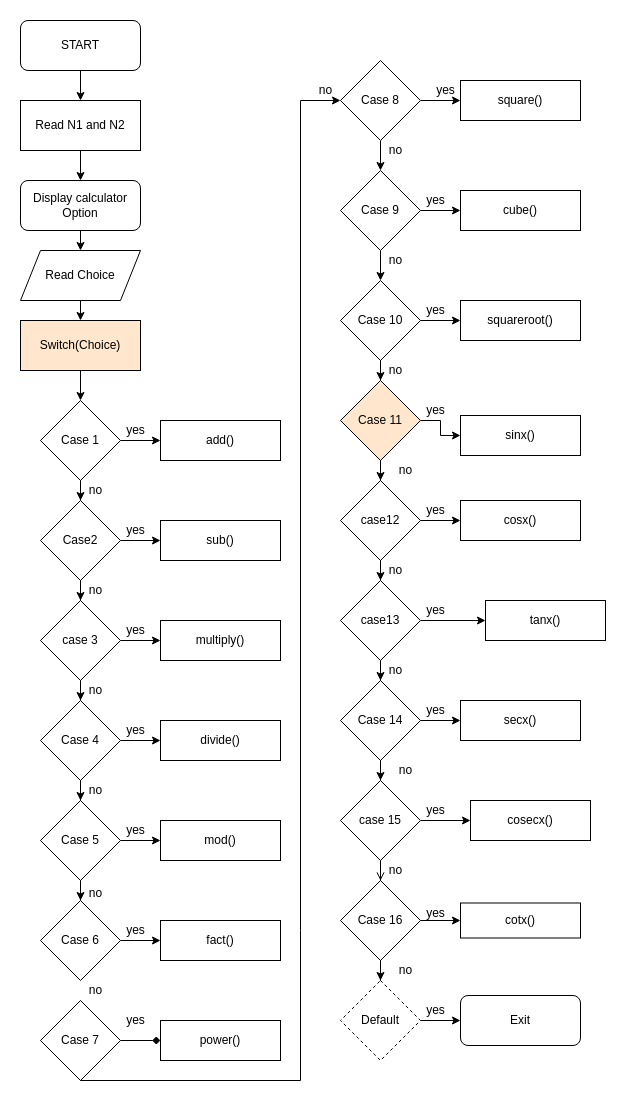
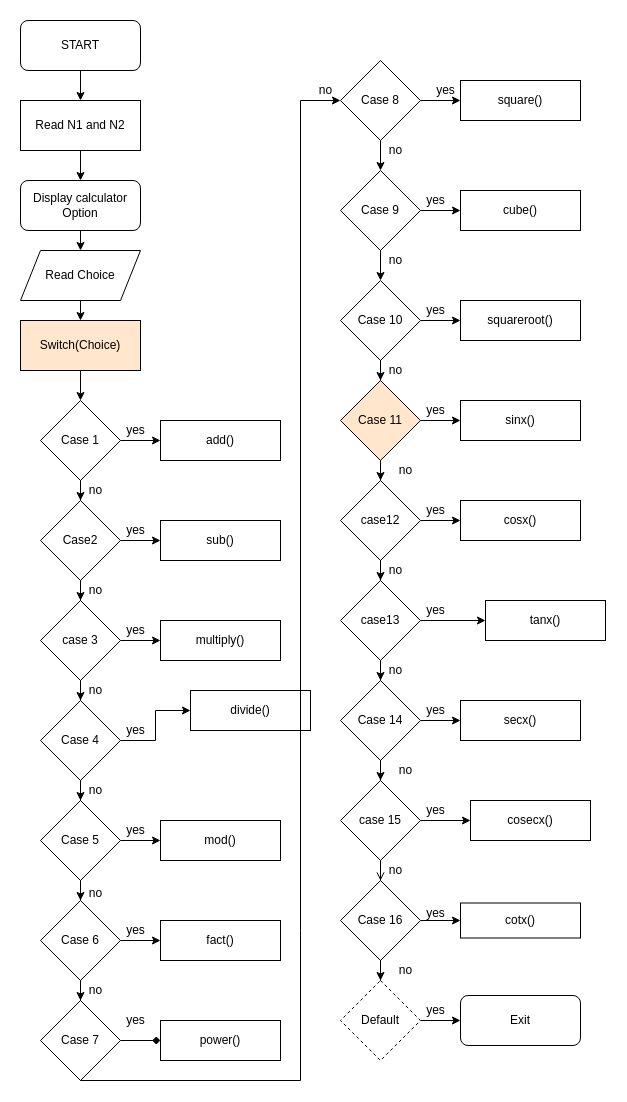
node "sinx()": moved (521, 436) -> (521, 421)
node "divide()": moved (221, 741) -> (251, 711)
edge "Case 6" -> "Case 7": added
